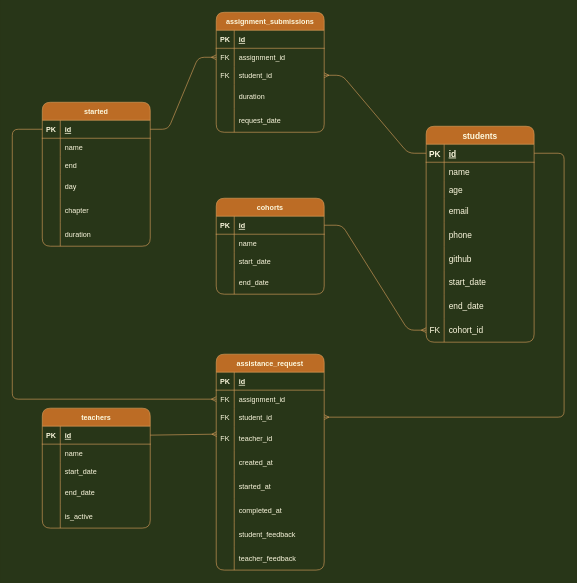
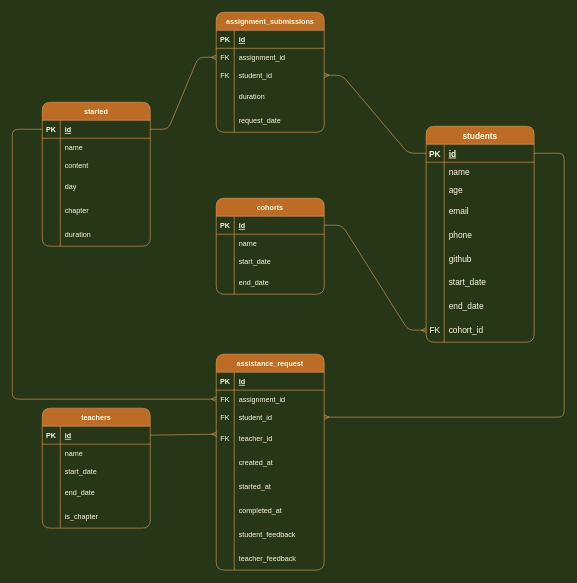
node "end": label "end" -> "content"
node "is_active": label "is_active" -> "is_chapter"
